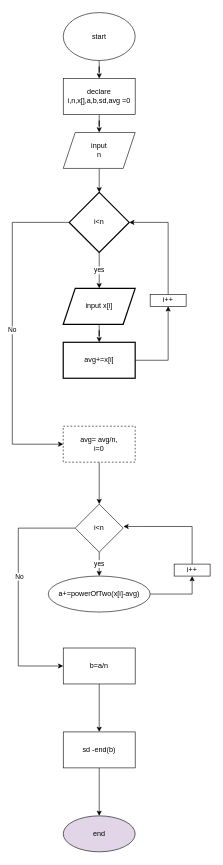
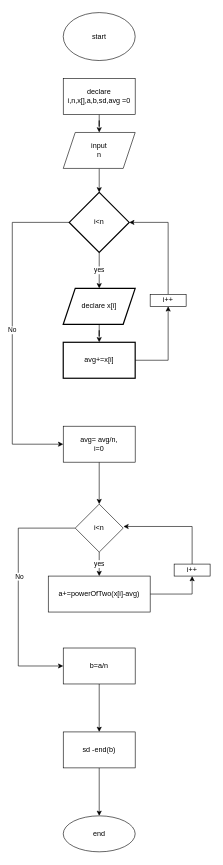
edge "start" -> "declare i,n,x[],a,b,sd,avg =0": removed
node "input x[i]": label "input x[i]" -> "declare x[i]"
node "avg= avg/n, i=0": style dashed -> solid
node "a+=powerOfTwo(x[i]-avg)": shape ellipse -> rectangle
node "end": fillcolor #e1d5e7 -> #ffffff
